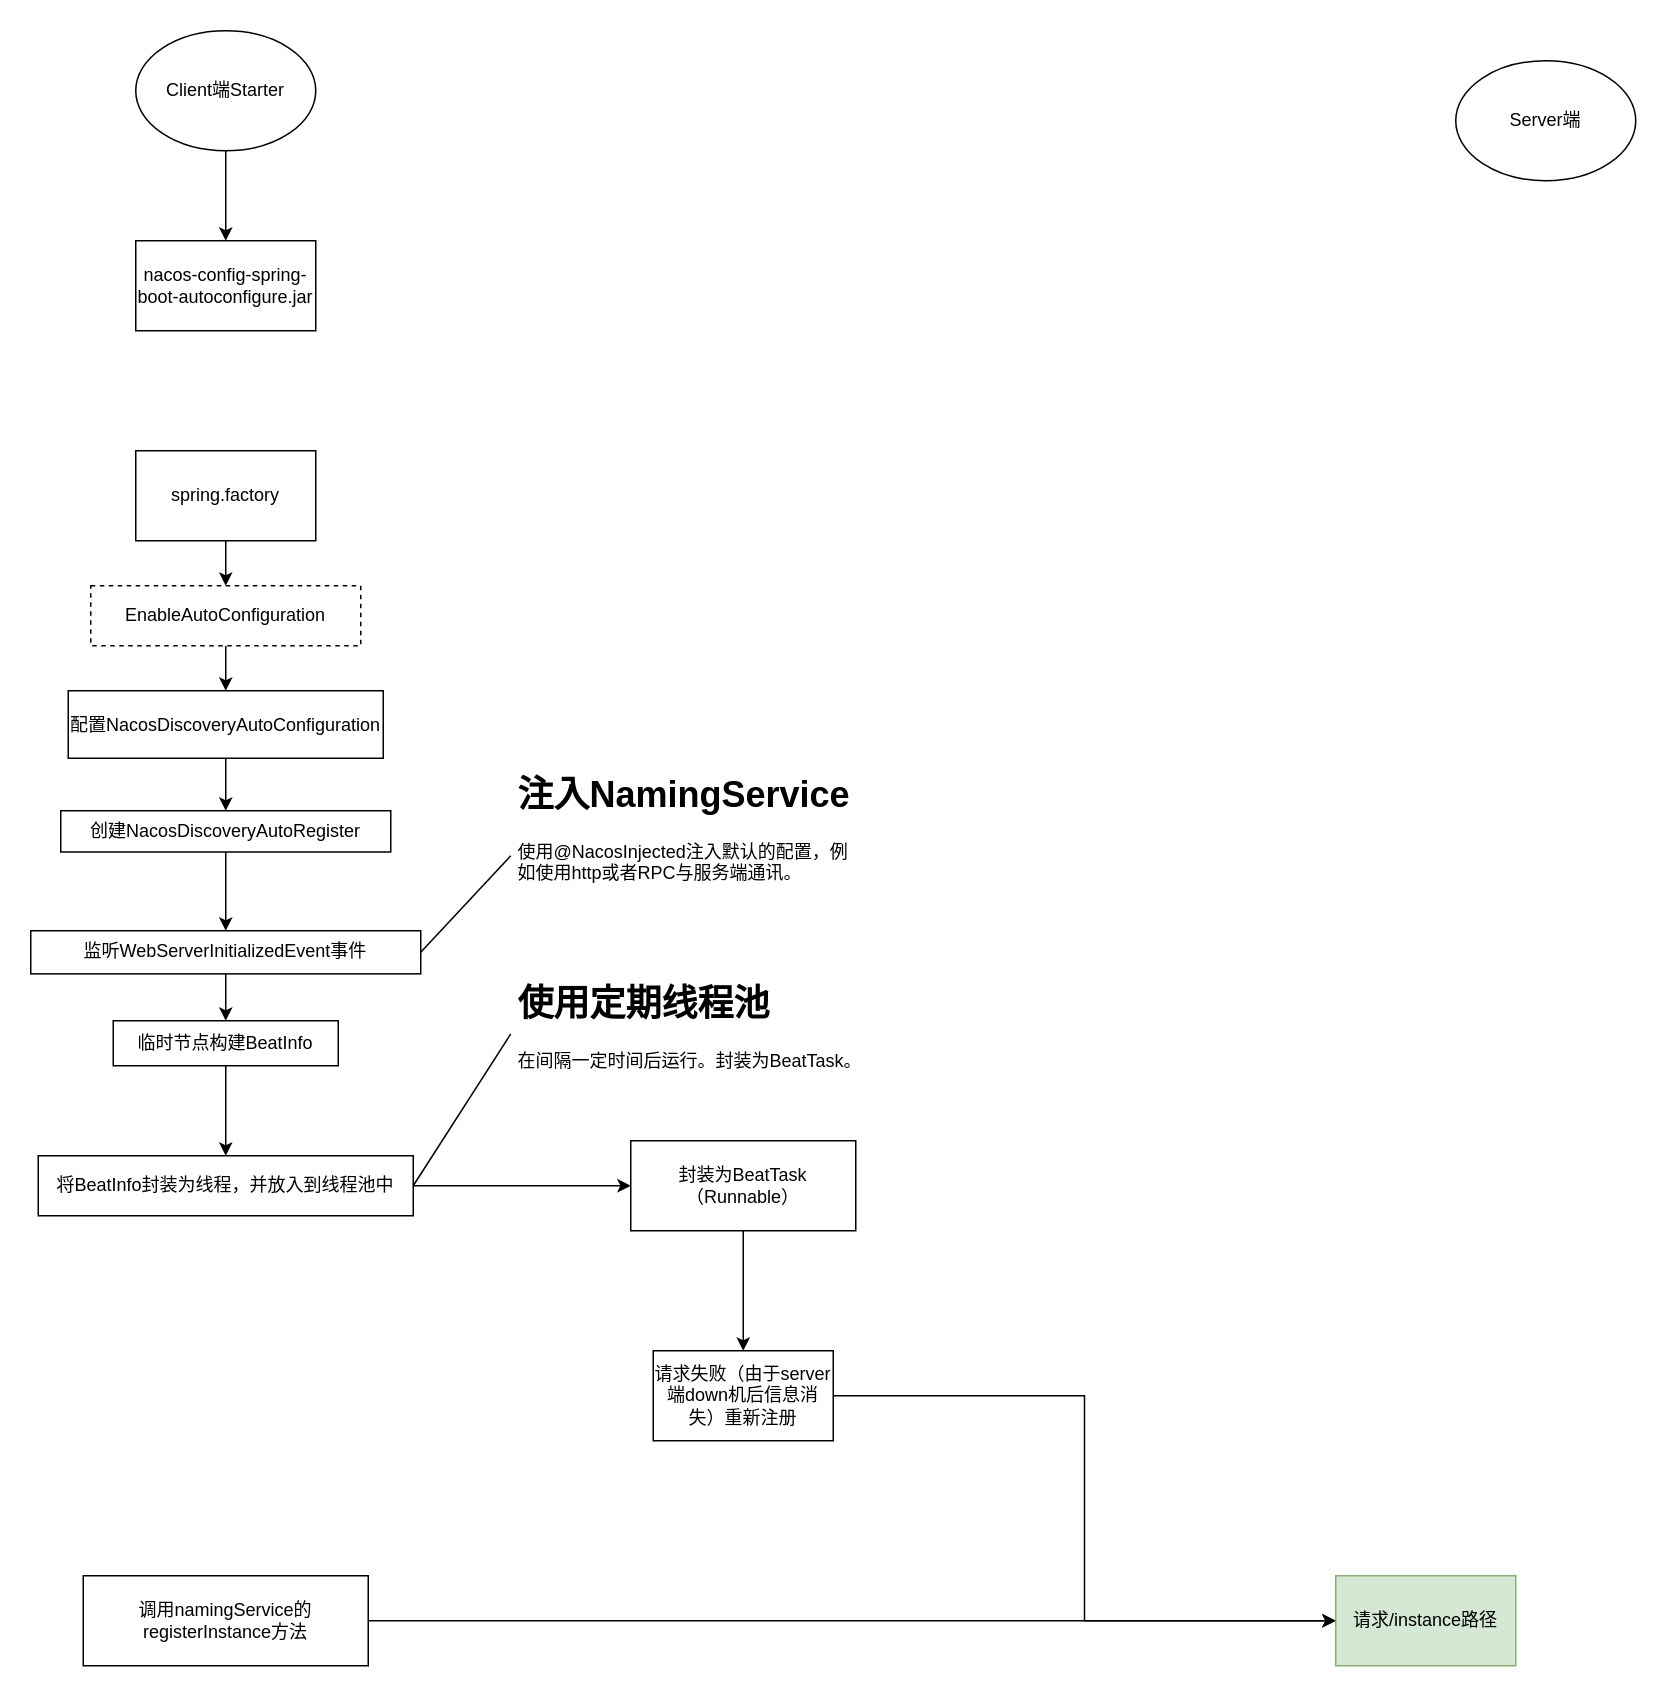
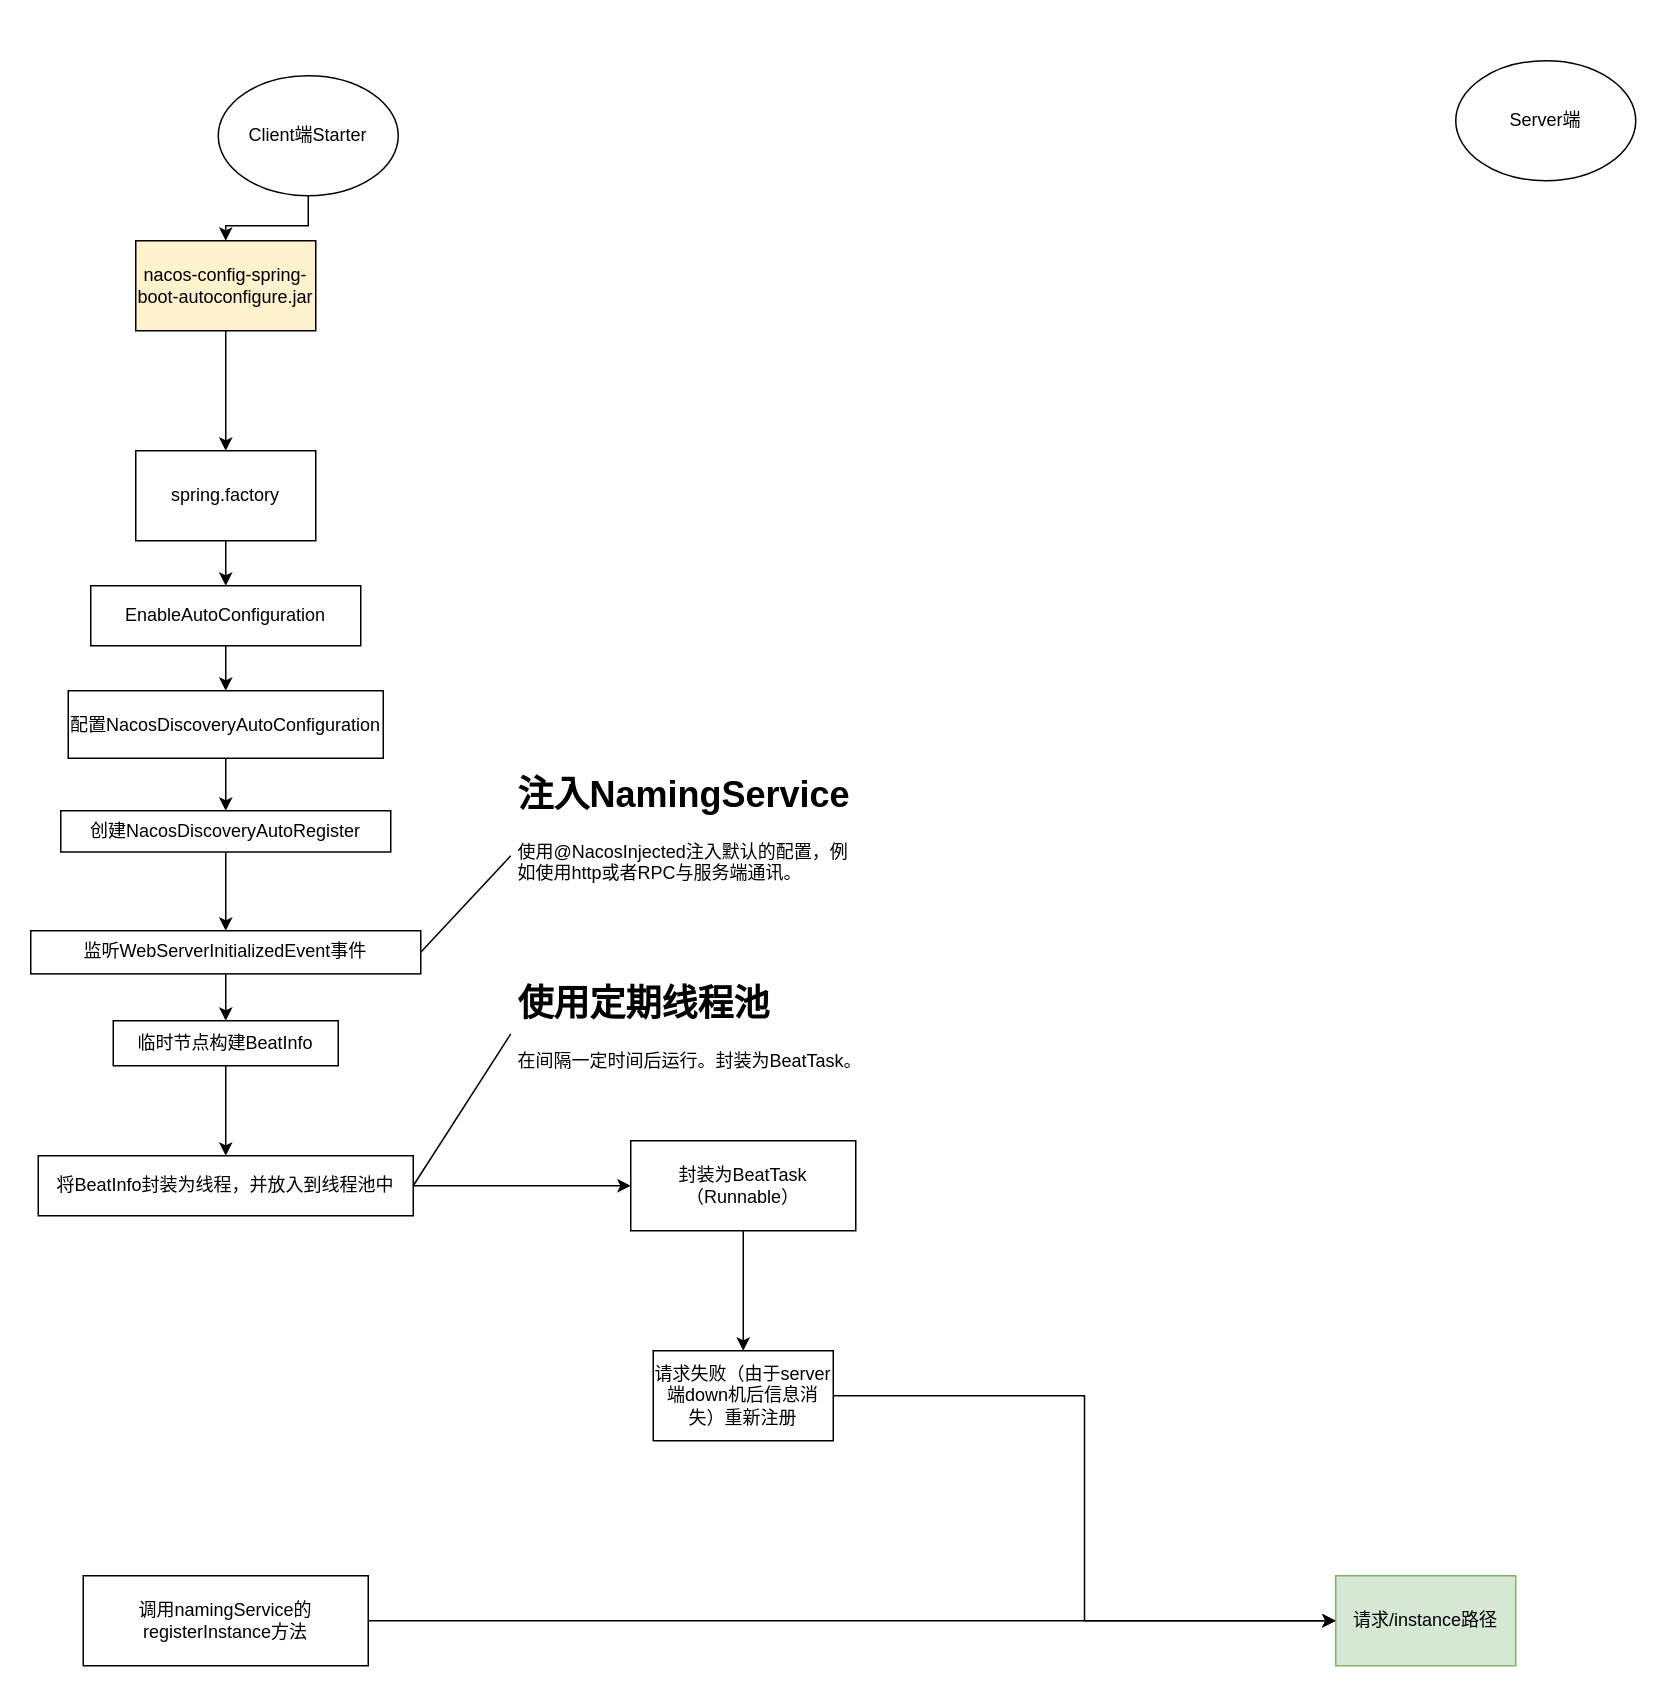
node "Client端Starter": moved (226, 91) -> (308, 136)
node "nacos-config-spring-boot-autoconfigure.jar": fillcolor #ffffff -> #fff2cc
edge "nacos-config-spring-boot-autoconfigure.jar" -> "spring.factory": added
node "EnableAutoConfiguration": style dashed -> solid
